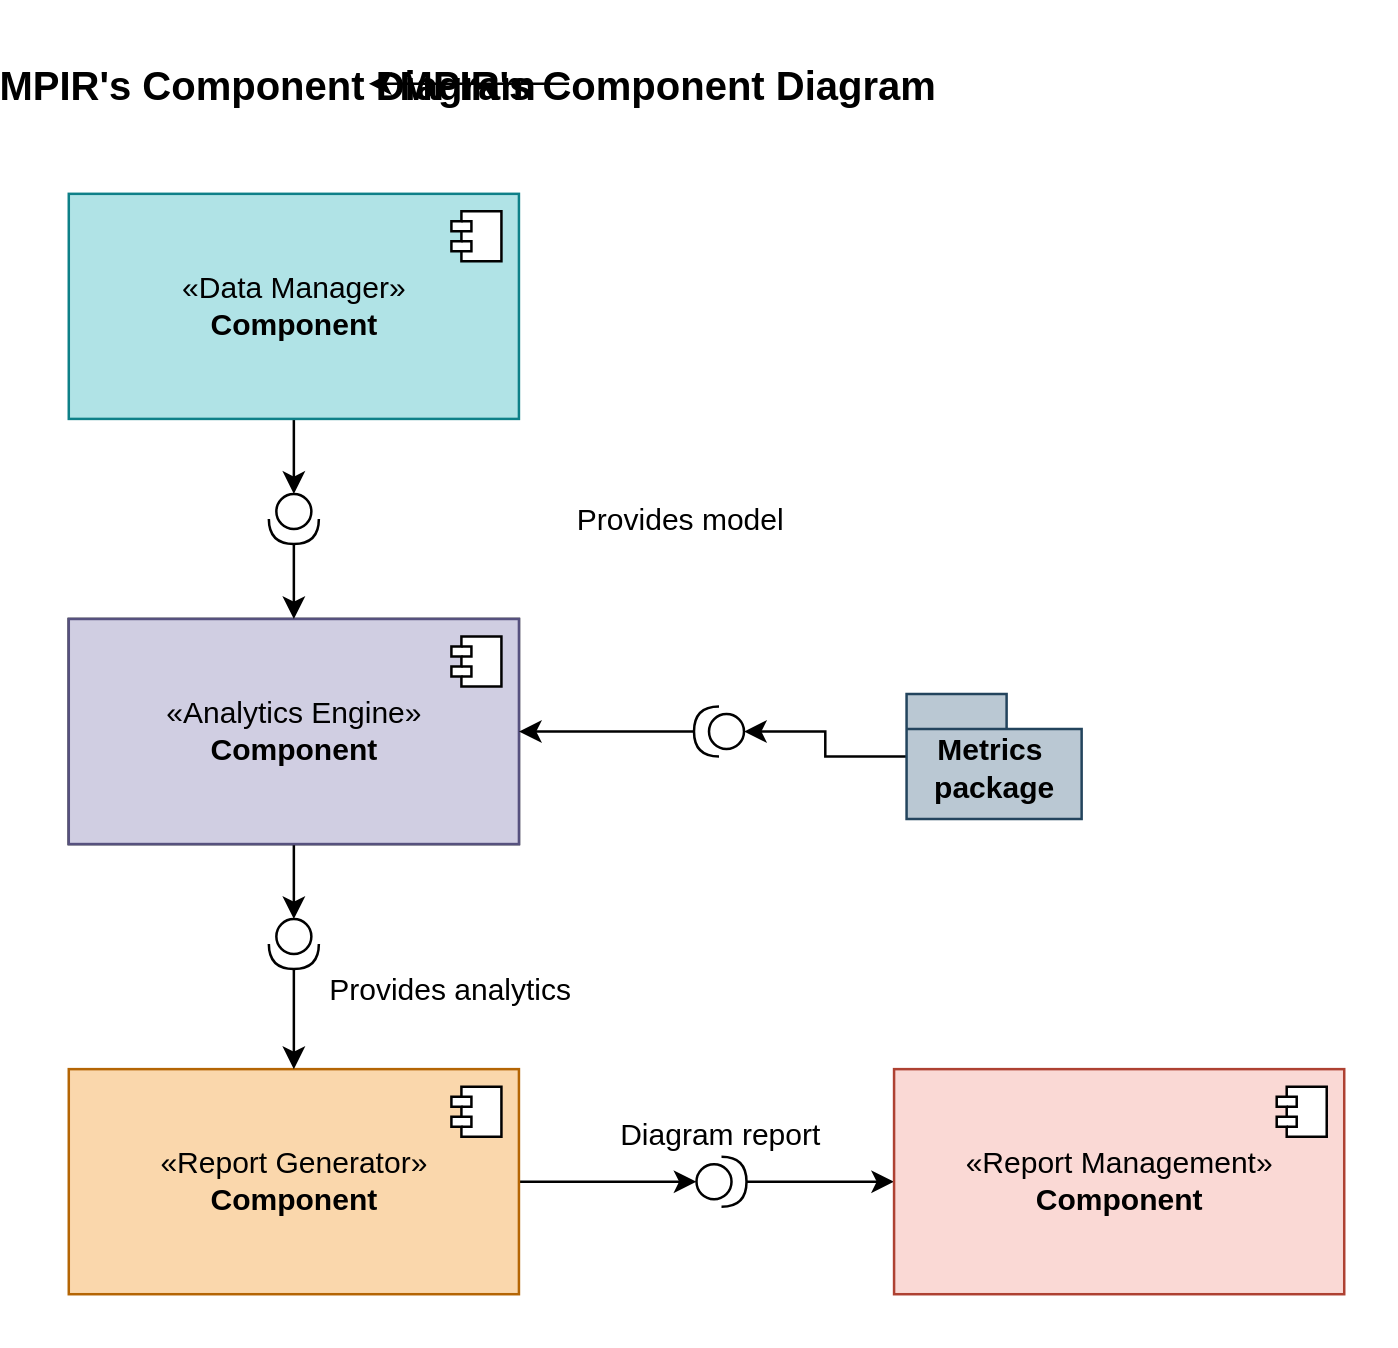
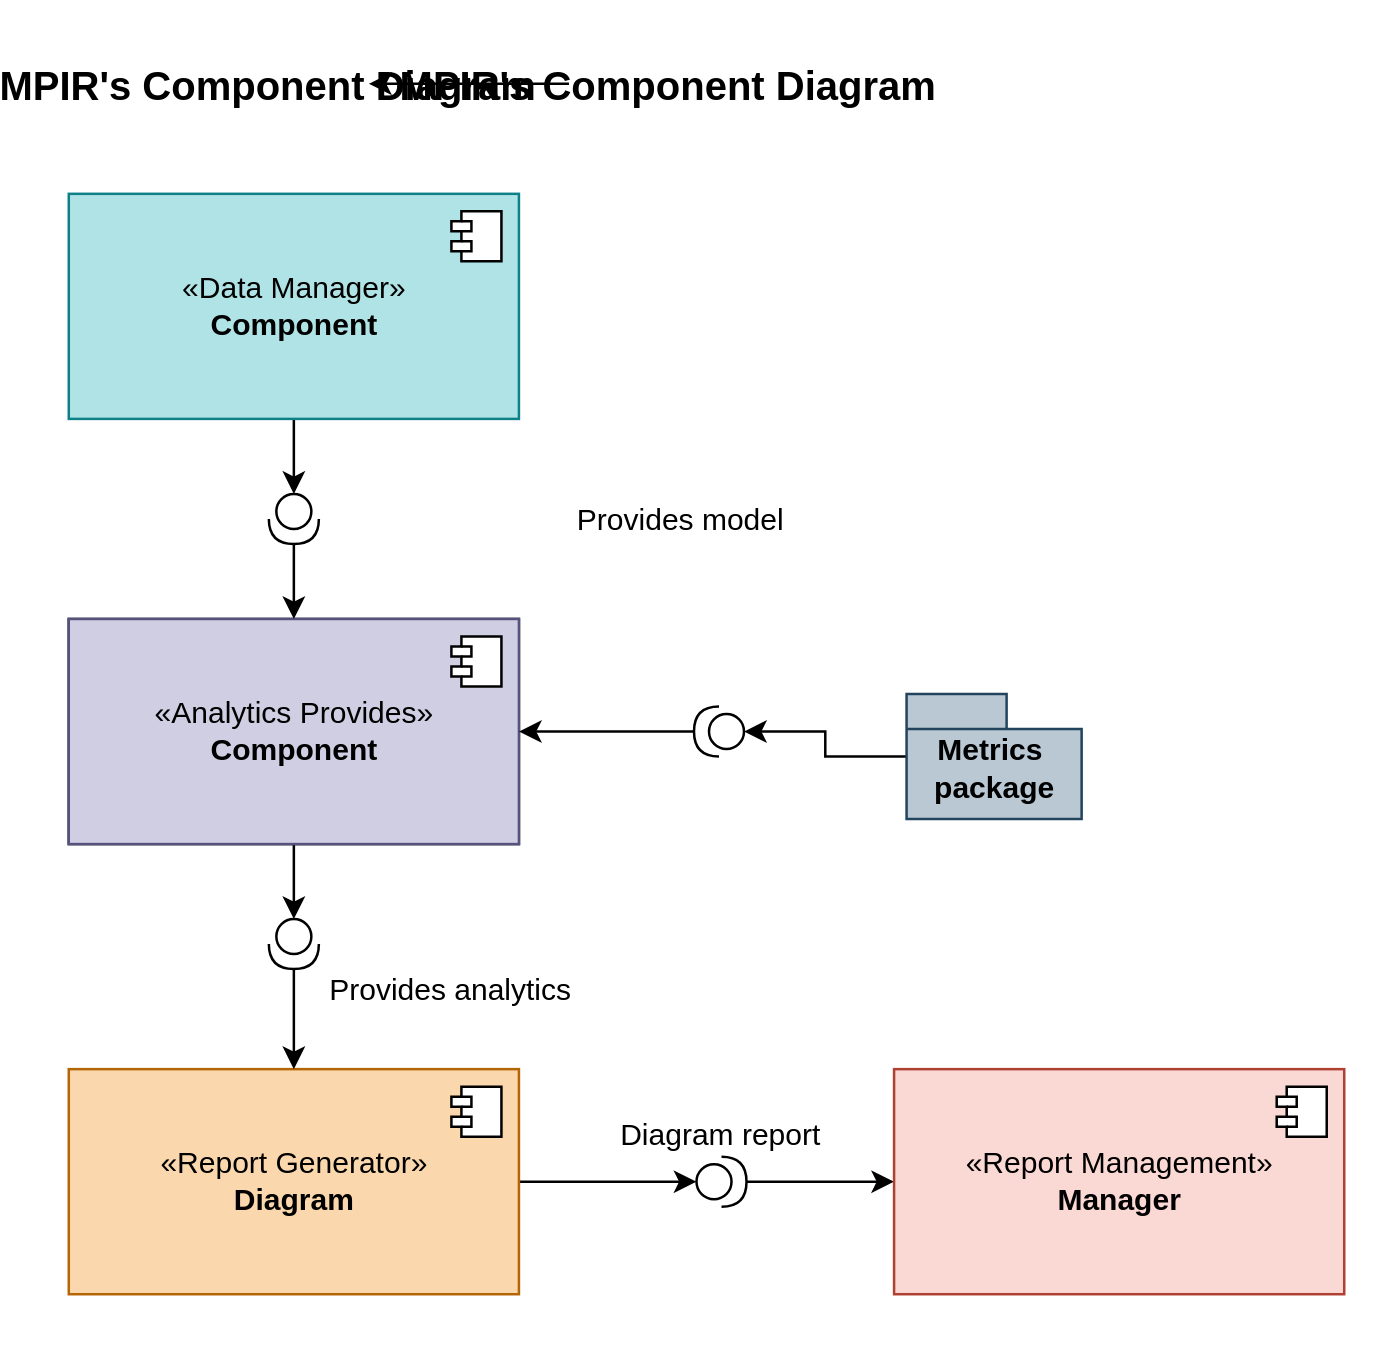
node "«Analytics Engine» Component": label "«Analytics Engine» Component" -> "«Analytics Provides» Component"
node "«Report Generator» Component": label "«Report Generator» Component" -> "«Report Generator» Diagram"
node "«Report Management» Component": label "«Report Management» Component" -> "«Report Management» Manager"
